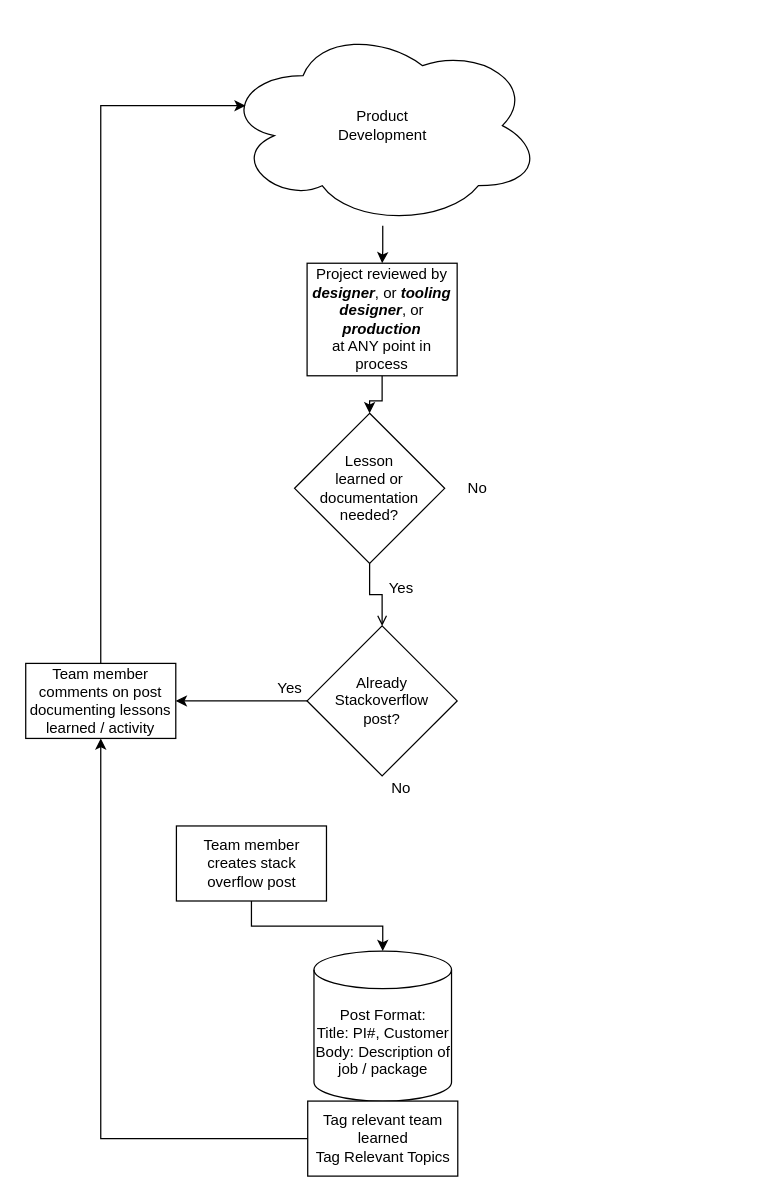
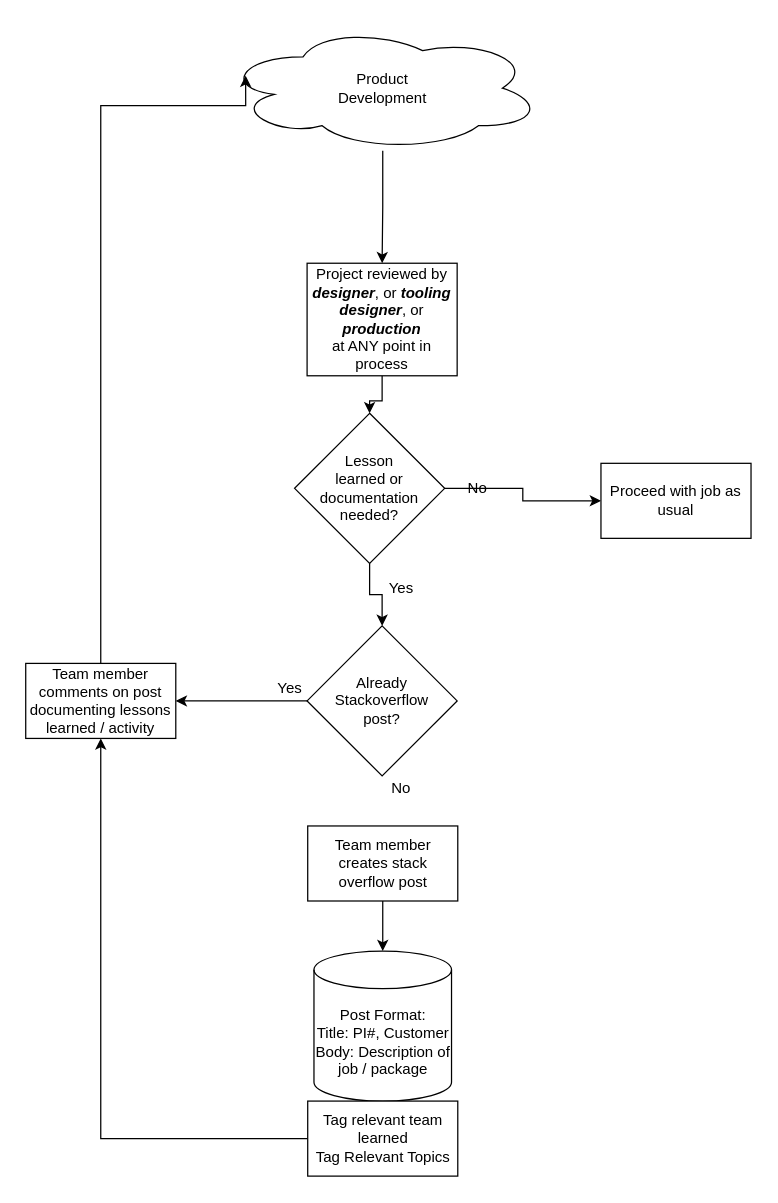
node "Product Development": size 319x200 -> 319x125
edge "Lesson learned or documentation needed?" -> "Proceed with job as usual": added
node "Proceed with job as usual": added
edge "Lesson learned or documentation needed?" -> "Already Stackoverflow post?": arrowhead open -> classic
node "Team member creates stack overflow post": moved (251, 863) -> (383, 863)
